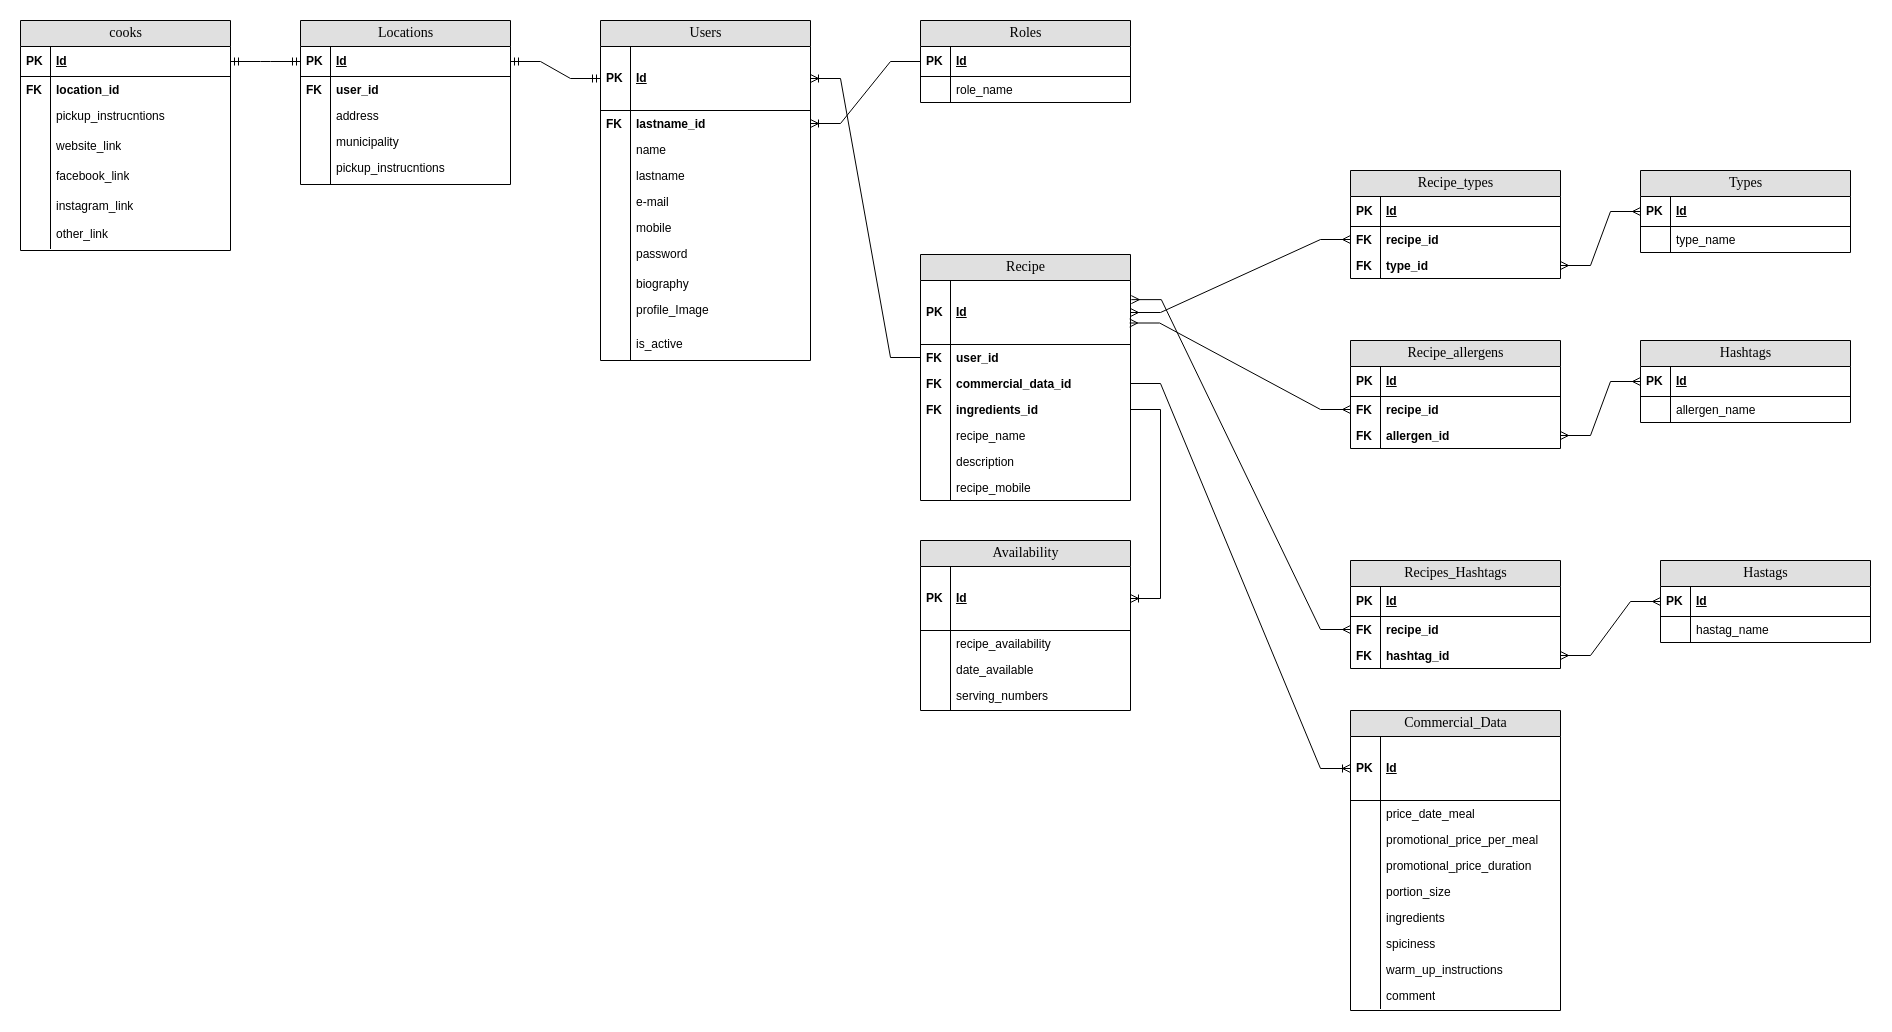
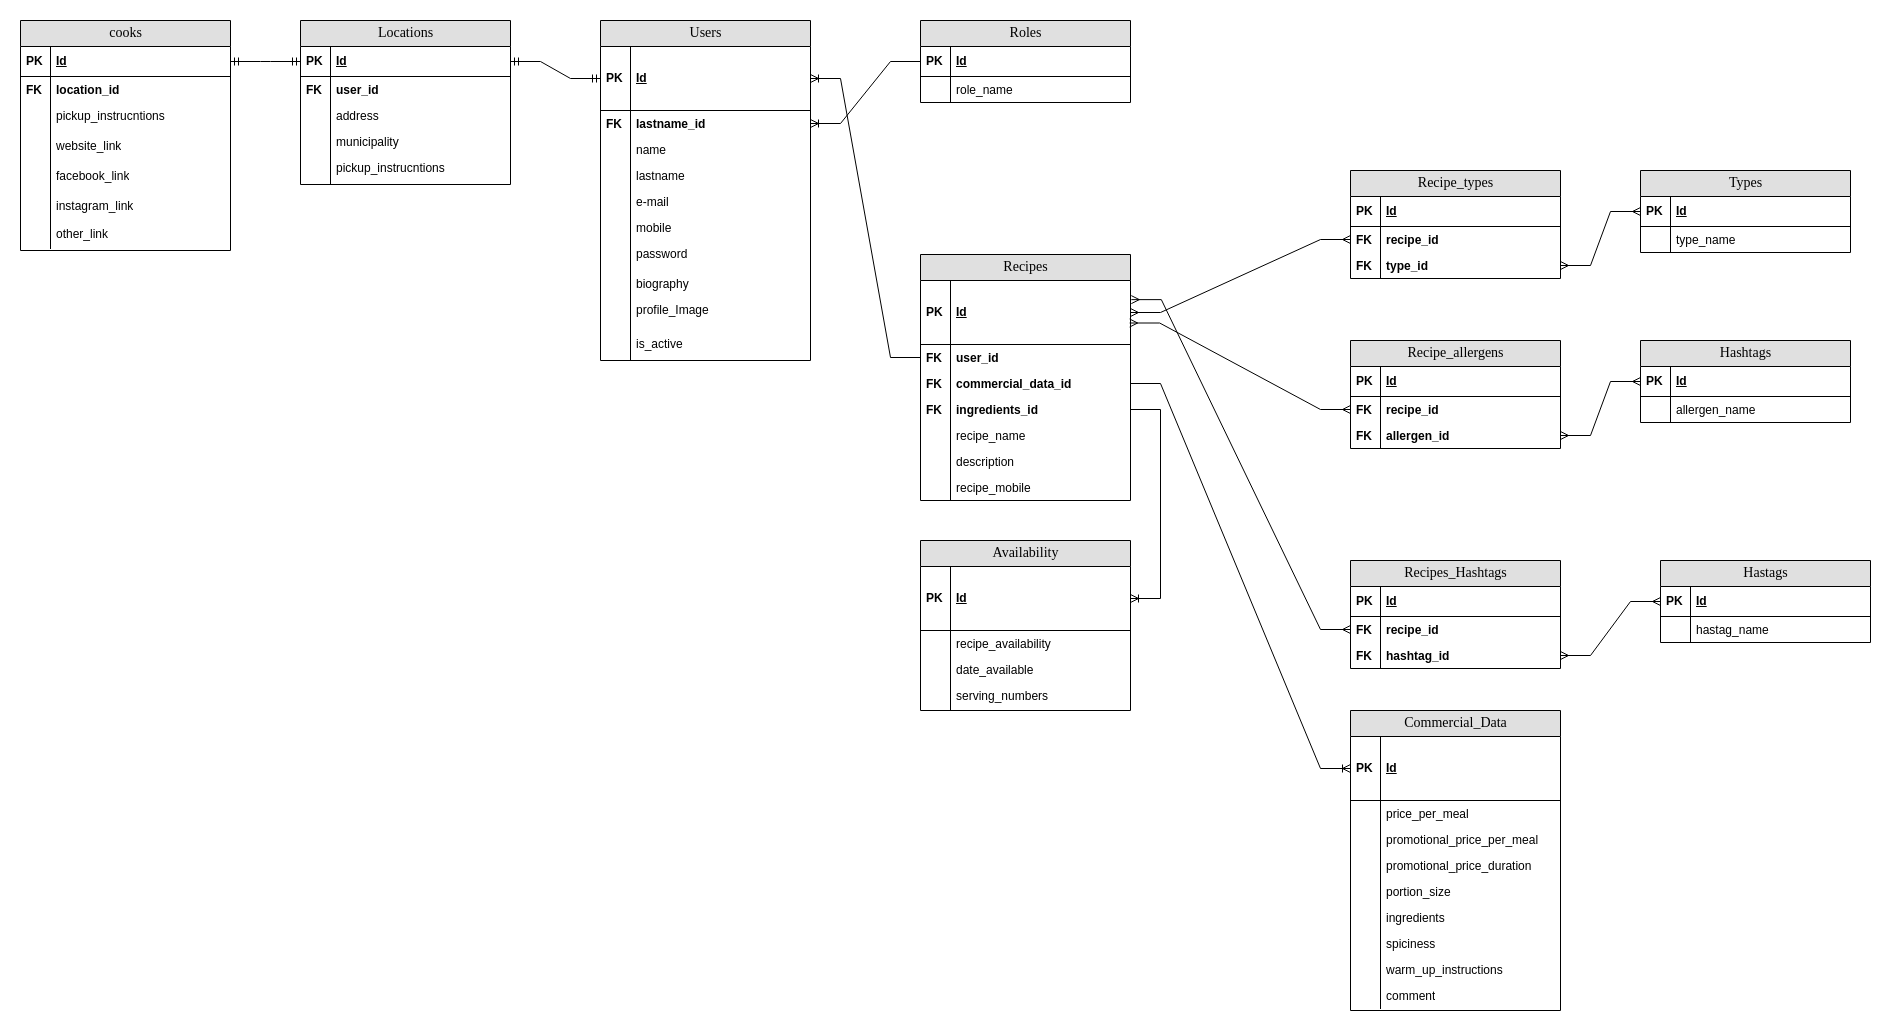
node "Recipe": label "Recipe" -> "Recipes"
node "price_date_meal": label "price_date_meal" -> "price_per_meal"
